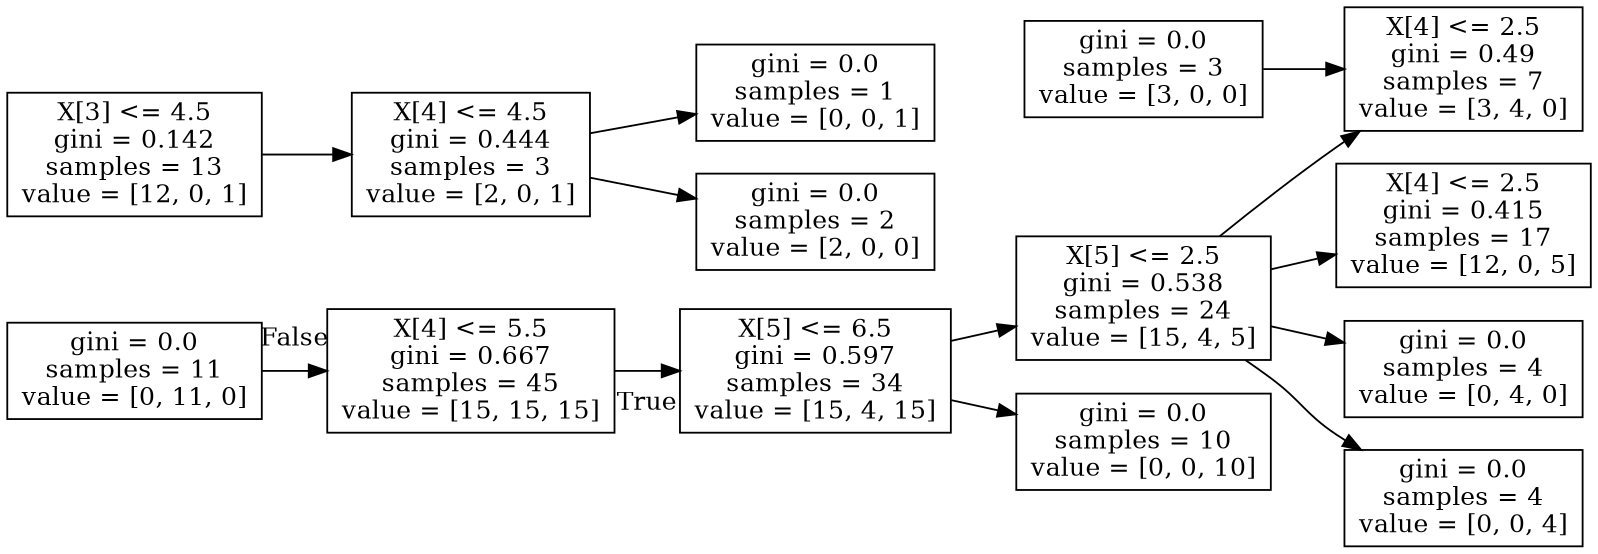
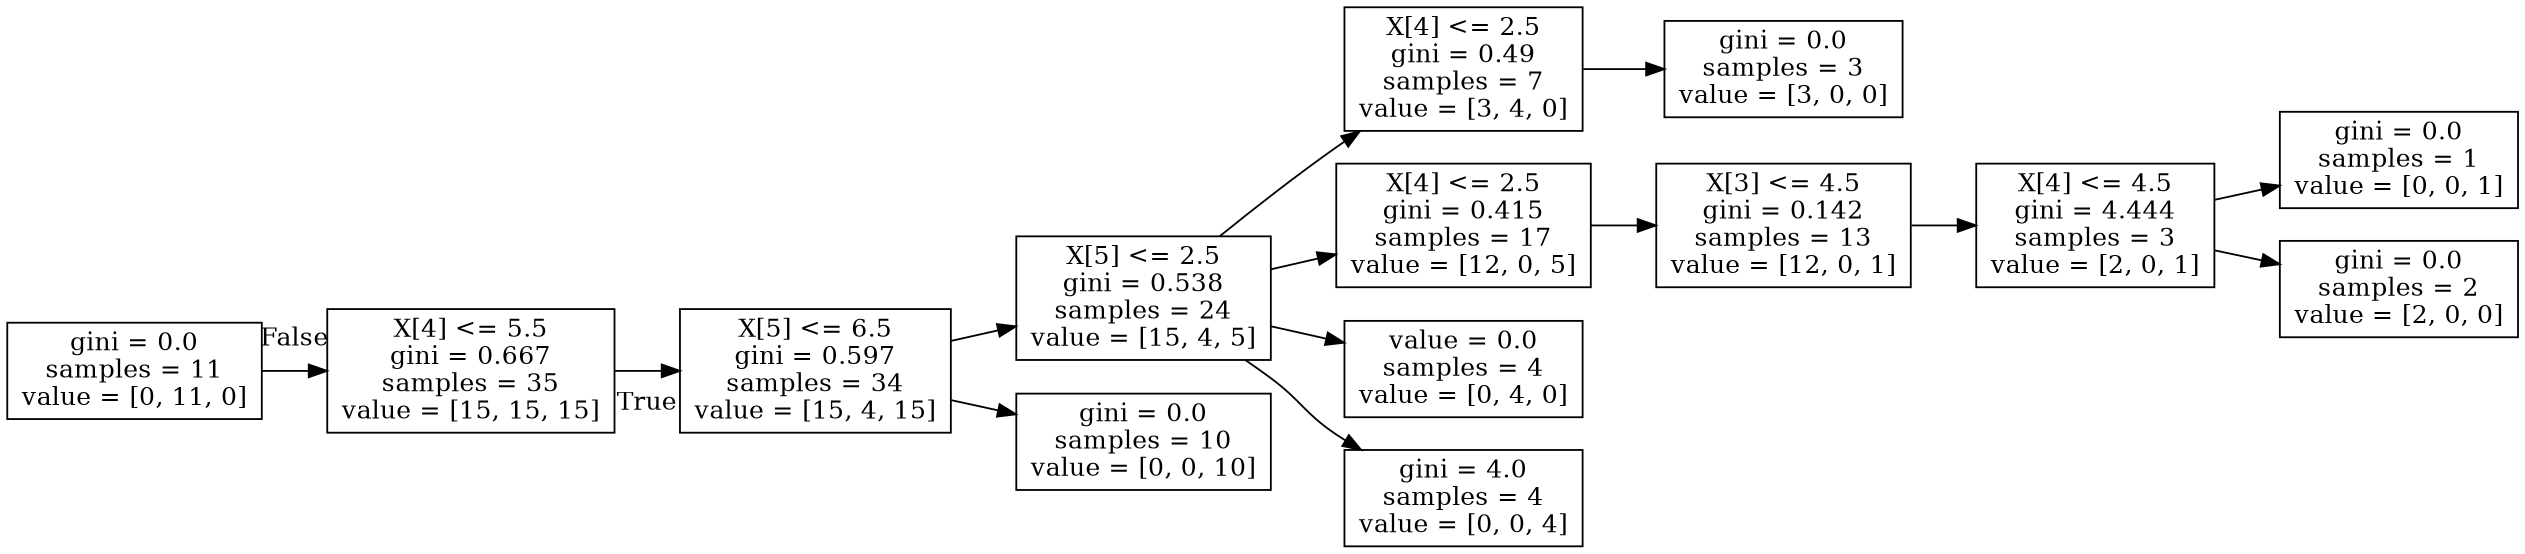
edge "gini = 0.0 samples = 3 value = [3, 0, 0]" -> "X[4] <= 2.5 gini = 0.49 samples = 7 value = [3, 4, 0]": reversed
node "X[4] <= 4.5 gini = 0.444 samples = 3 value = [2, 0, 1]": label "X[4] <= 4.5 gini = 0.444 samples = 3 value = [2, 0, 1]" -> "X[4] <= 4.5 gini = 4.444 samples = 3 value = [2, 0, 1]"
edge "X[4] <= 2.5 gini = 0.415 samples = 17 value = [12, 0, 5]" -> "X[3] <= 4.5 gini = 0.142 samples = 13 value = [12, 0, 1]": added
node "gini = 0.0 samples = 4 value = [0, 4, 0]": label "gini = 0.0 samples = 4 value = [0, 4, 0]" -> "value = 0.0 samples = 4 value = [0, 4, 0]"
node "X[4] <= 5.5 gini = 0.667 samples = 45 value = [15, 15, 15]": label "X[4] <= 5.5 gini = 0.667 samples = 45 value = [15, 15, 15]" -> "X[4] <= 5.5 gini = 0.667 samples = 35 value = [15, 15, 15]"
node "gini = 0.0 samples = 4 value = [0, 0, 4]": label "gini = 0.0 samples = 4 value = [0, 0, 4]" -> "gini = 4.0 samples = 4 value = [0, 0, 4]"
